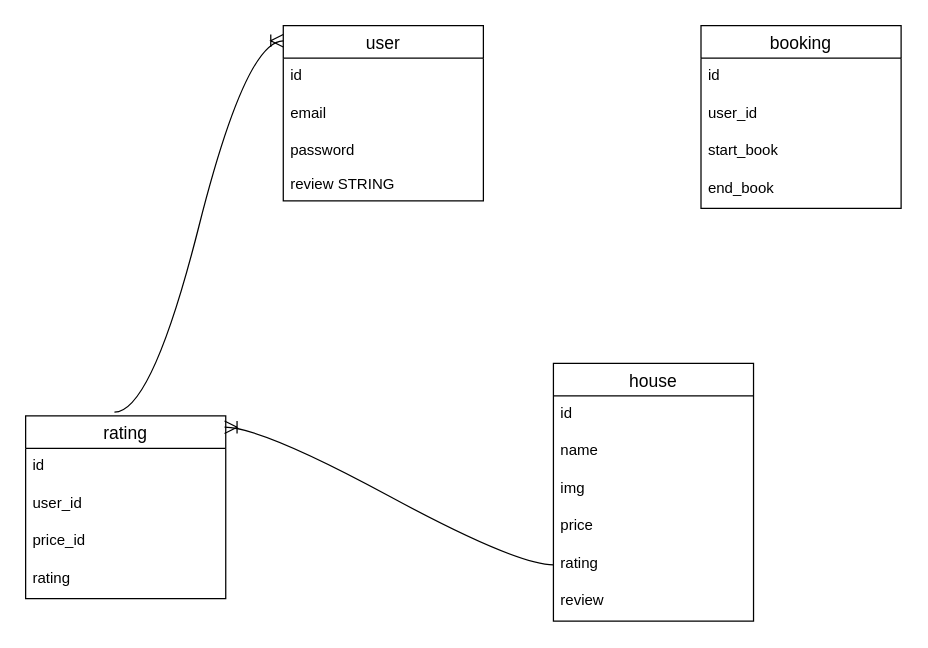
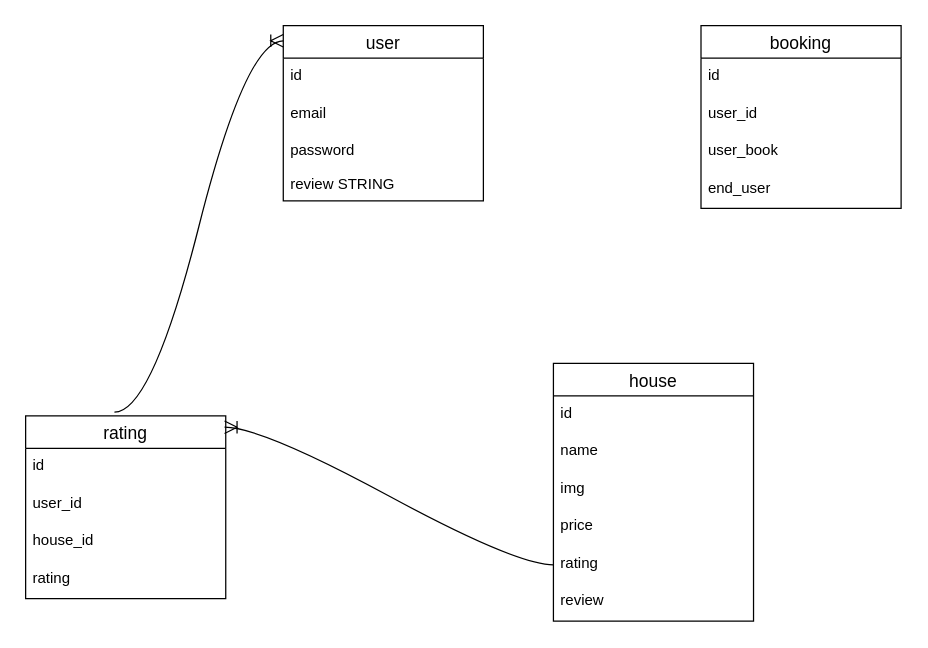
node "start_book": label "start_book" -> "user_book"
node "end_book": label "end_book" -> "end_user"
node "price_id": label "price_id" -> "house_id"
